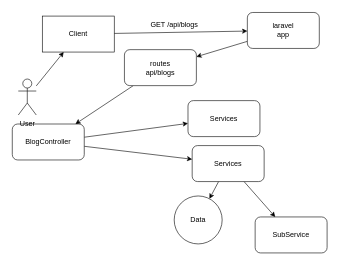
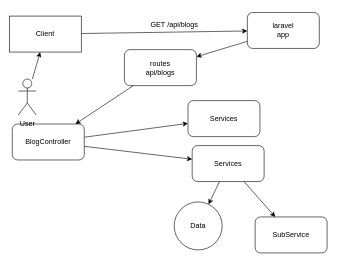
node "Client": moved (78, 34) -> (45, 34)
node "Data": moved (198, 220) -> (198, 226)
